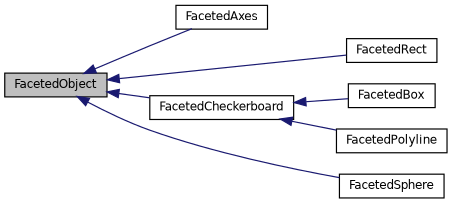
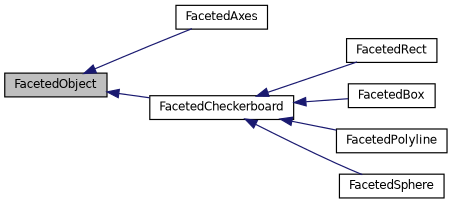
edge "FacetedRect" -> "FacetedObject": now "FacetedRect" -> "FacetedCheckerboard"
edge "FacetedSphere" -> "FacetedObject": now "FacetedSphere" -> "FacetedCheckerboard"
